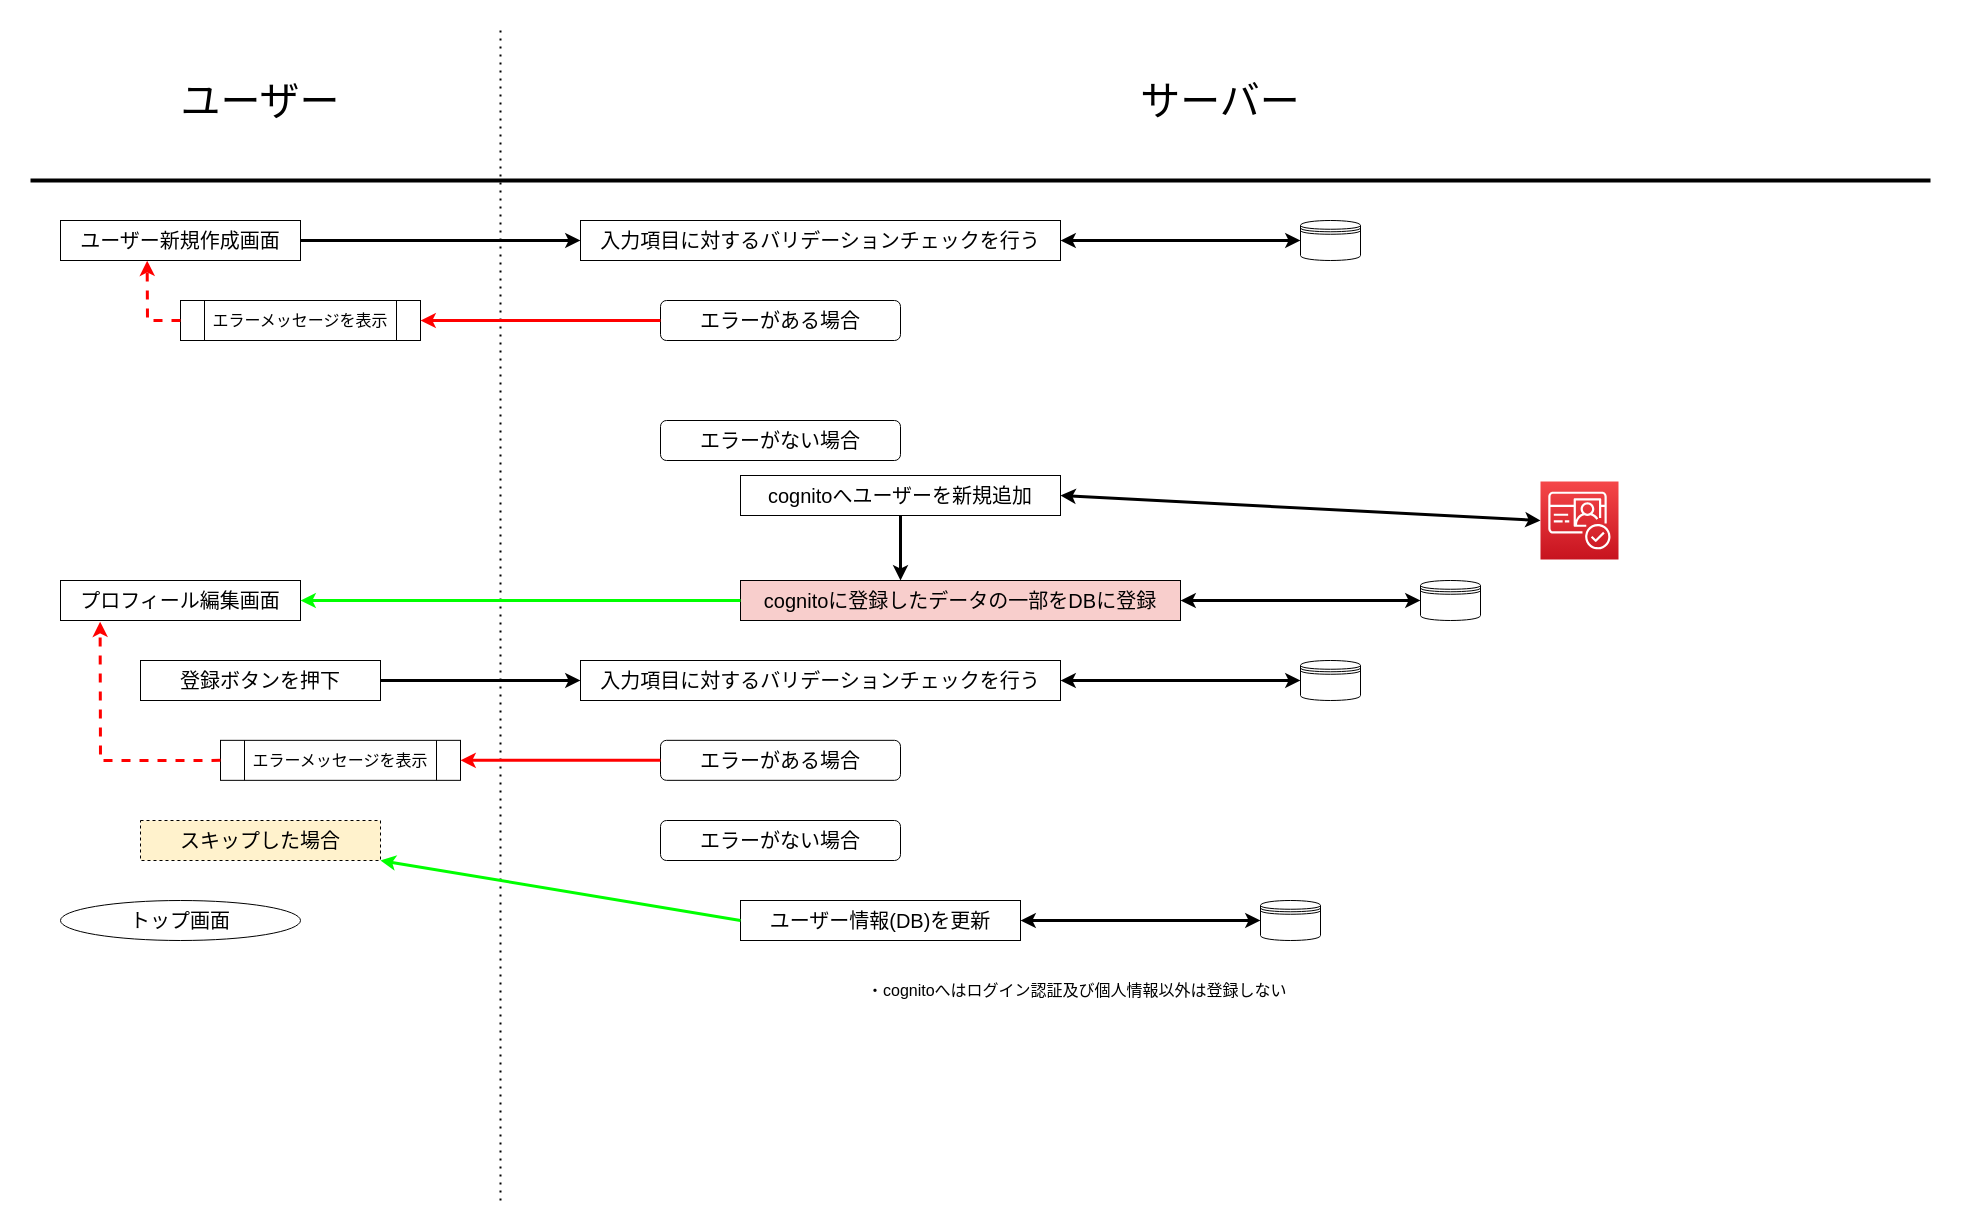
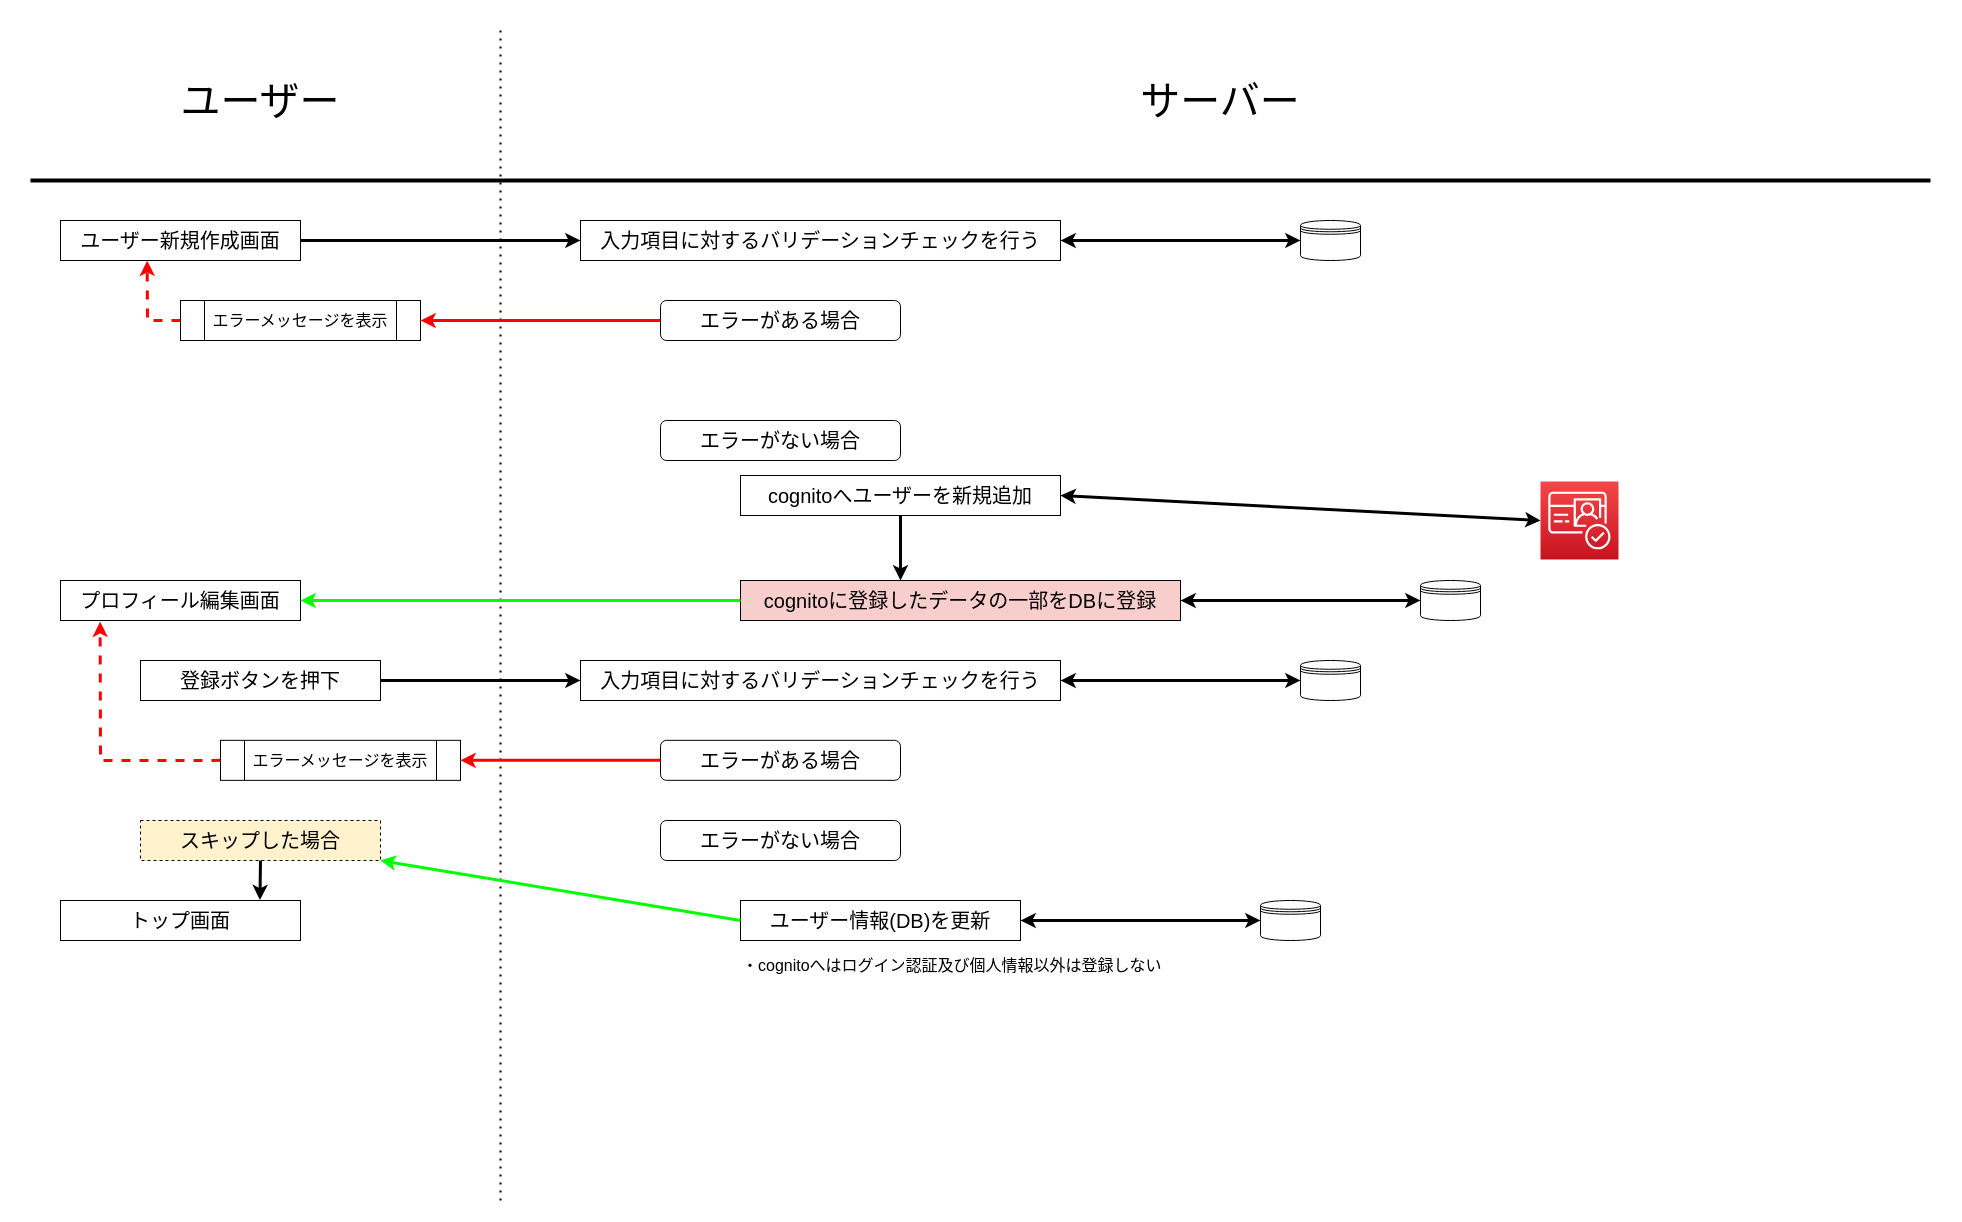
edge "スキップした場合" -> "トップ画面": added
node "トップ画面": shape ellipse -> rectangle
node "・cognitoへはログイン認証及び個人情報以外は登録しない": moved (1086, 991) -> (961, 966)
